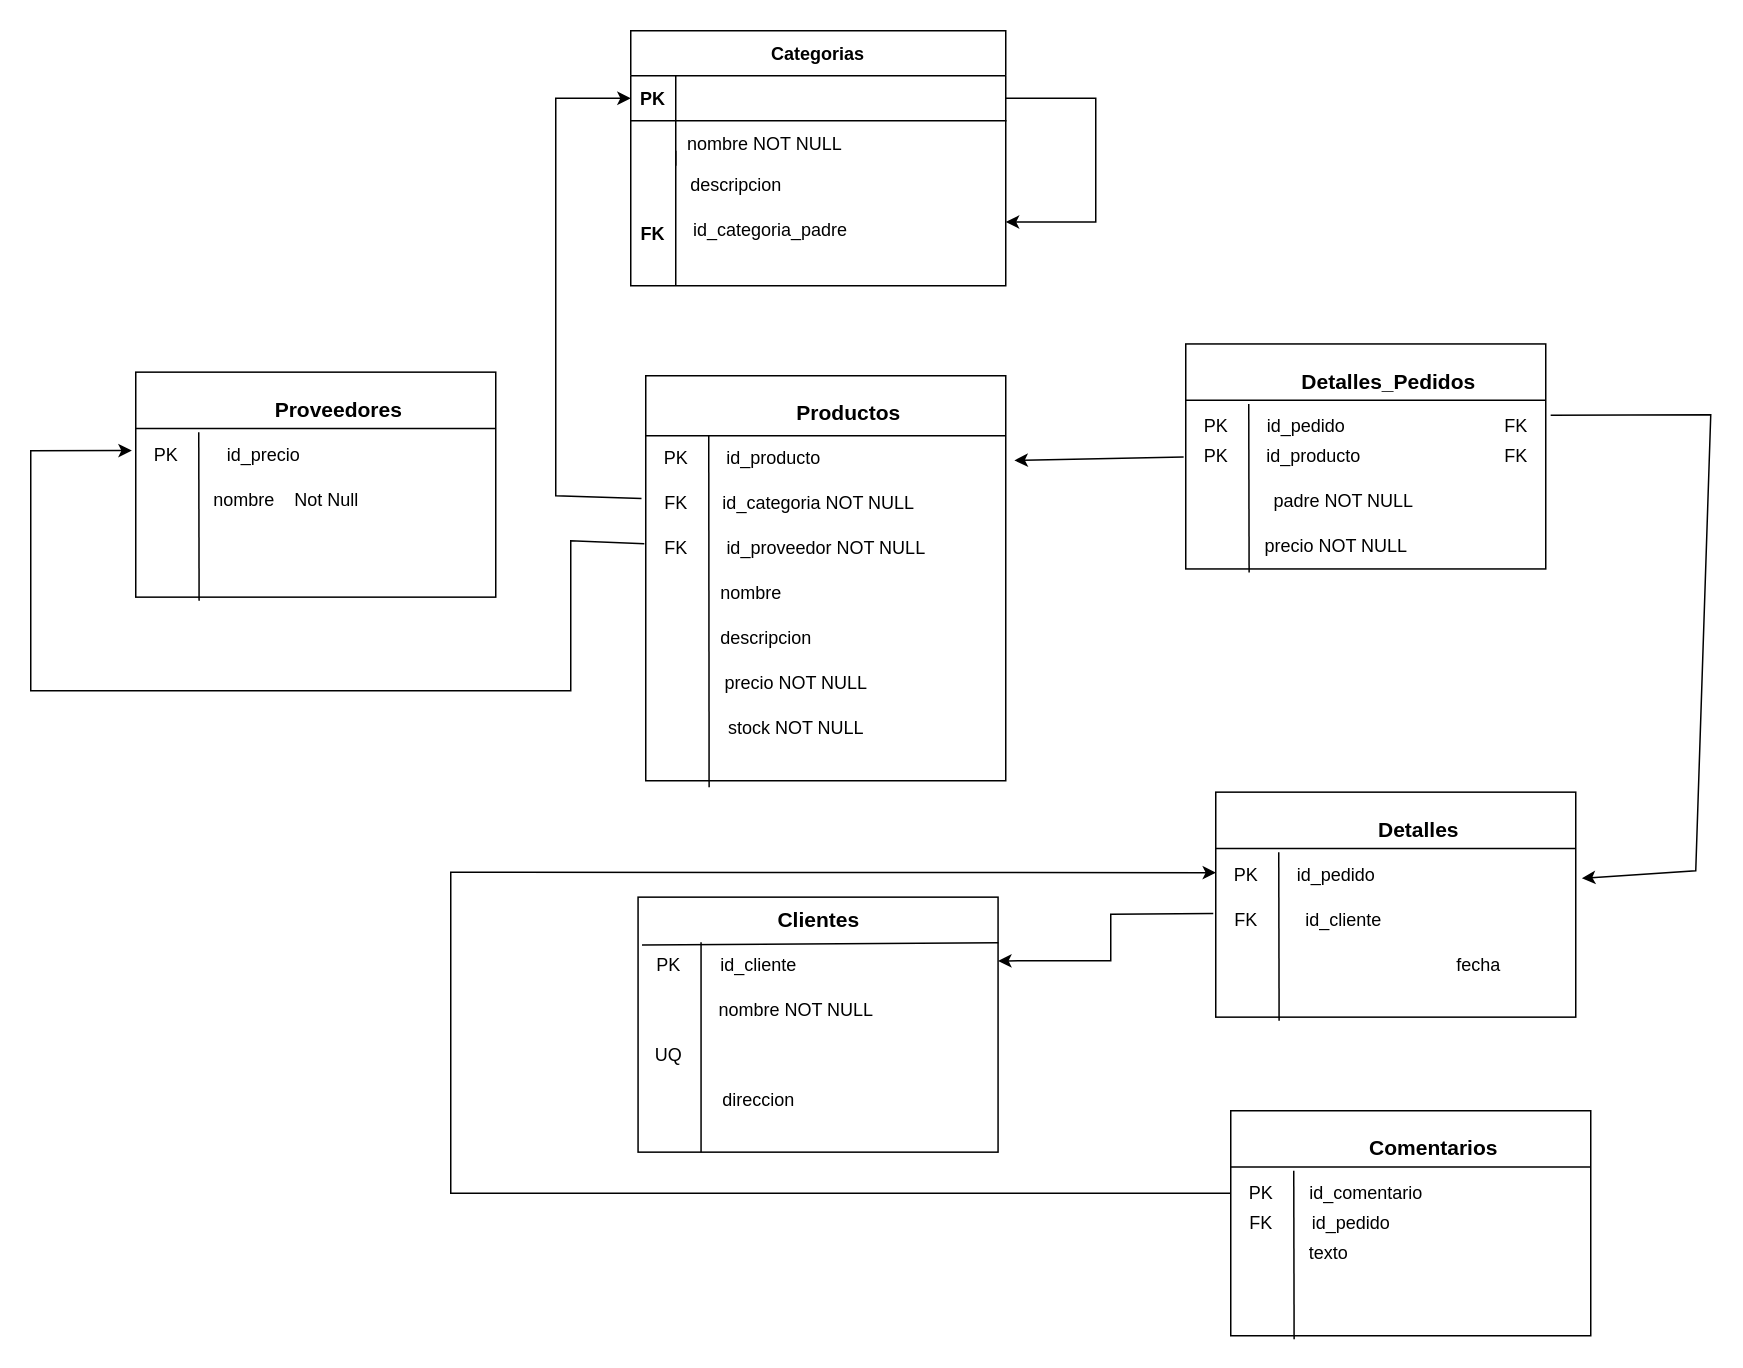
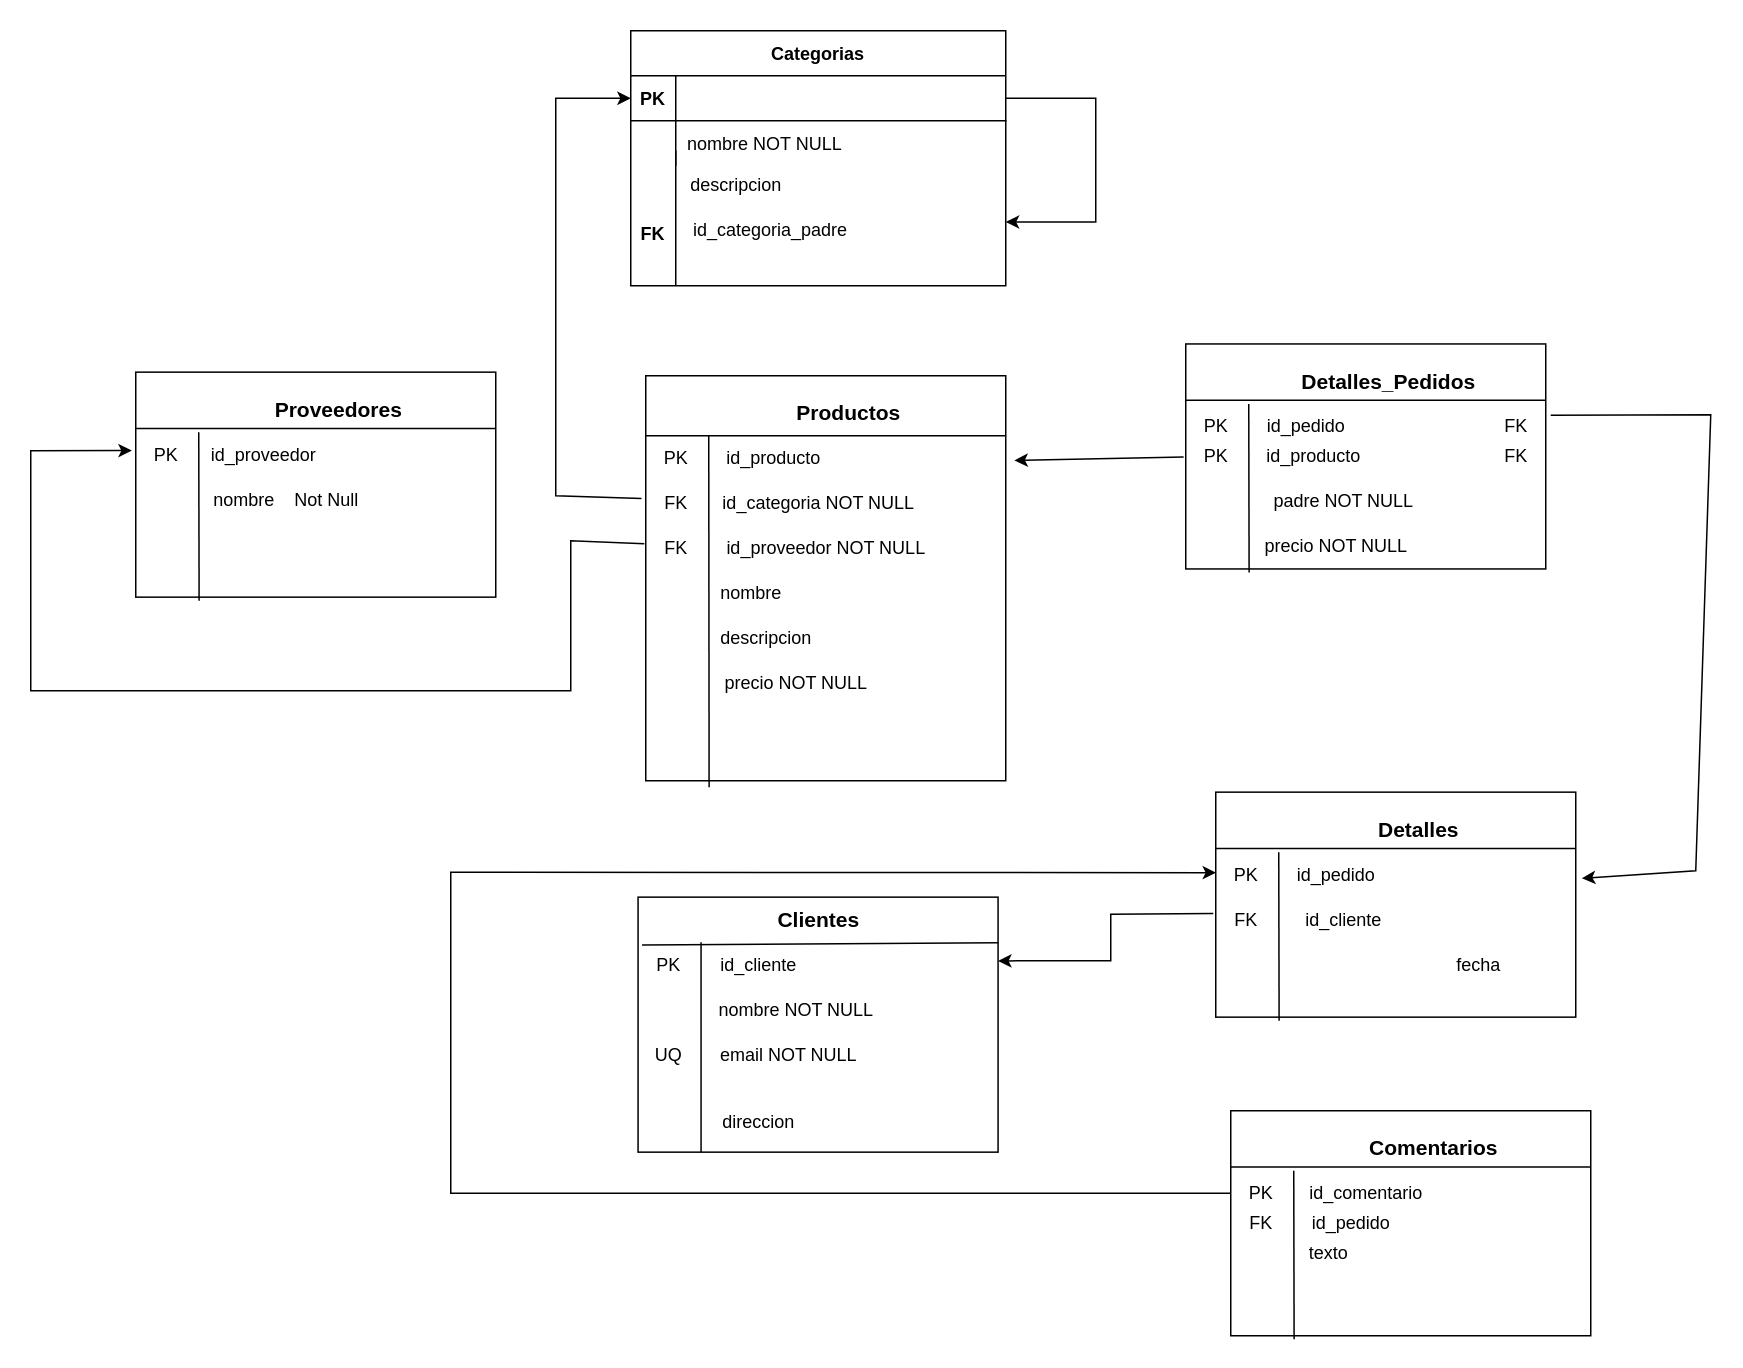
node "id_precio": label "id_precio" -> "id_proveedor"
node "stock NOT NULL": removed
node "email NOT NULL": added
node "direccion": moved (758, 1100) -> (758, 1122)
